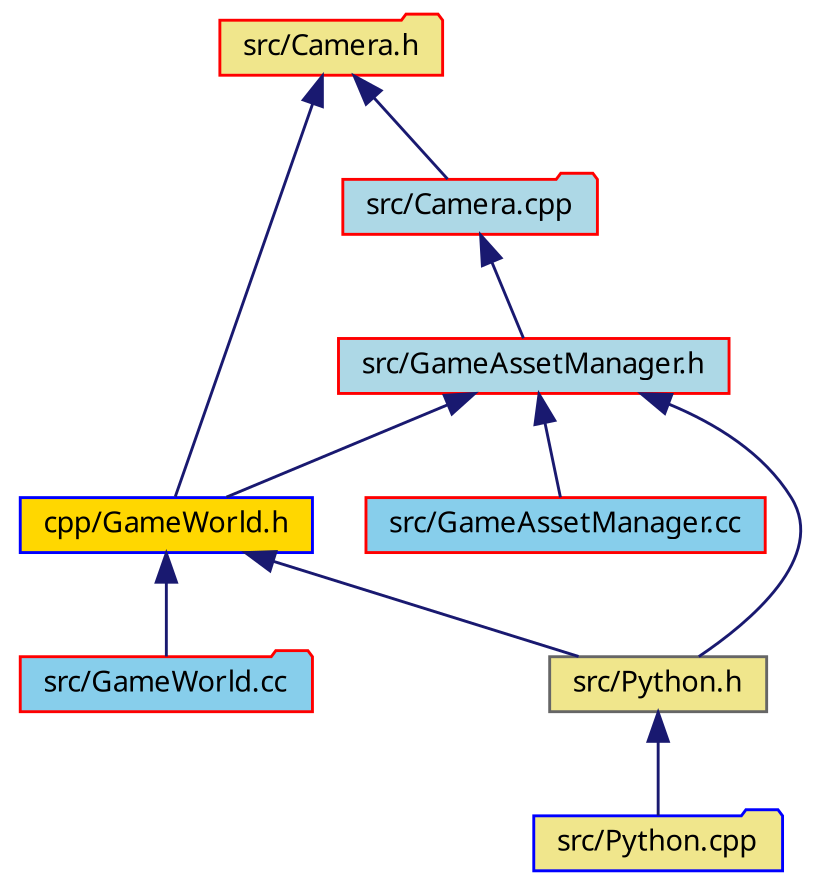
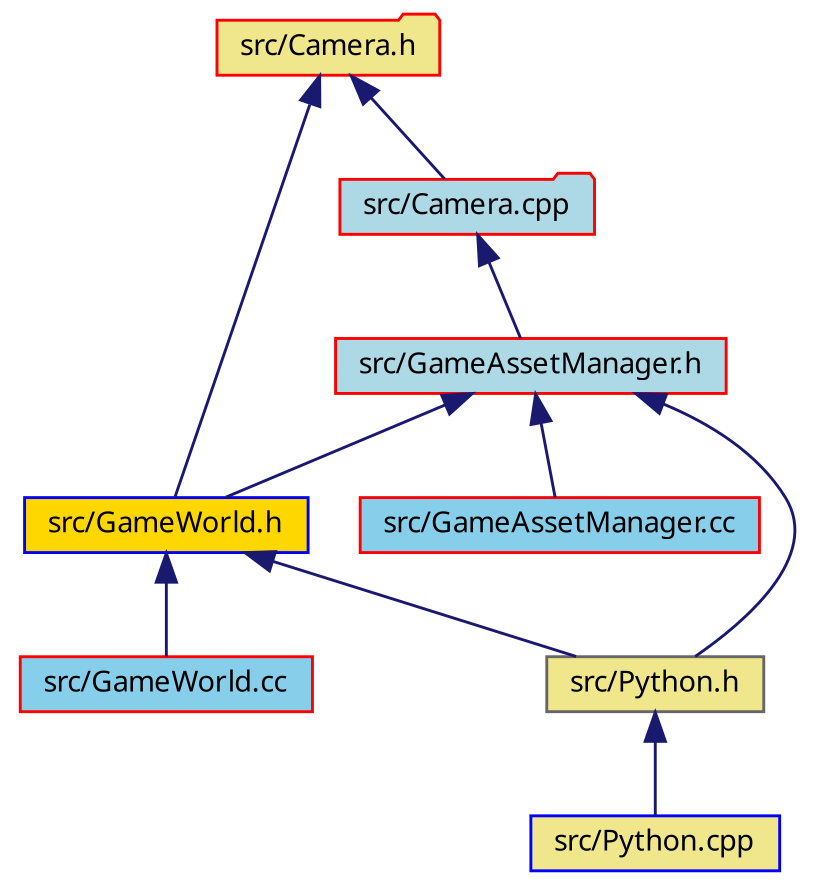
node "cpp/GameWorld.h": label "cpp/GameWorld.h" -> "src/GameWorld.h"
node "src/GameWorld.cc": shape folder -> box
node "src/Python.cpp": shape folder -> box
